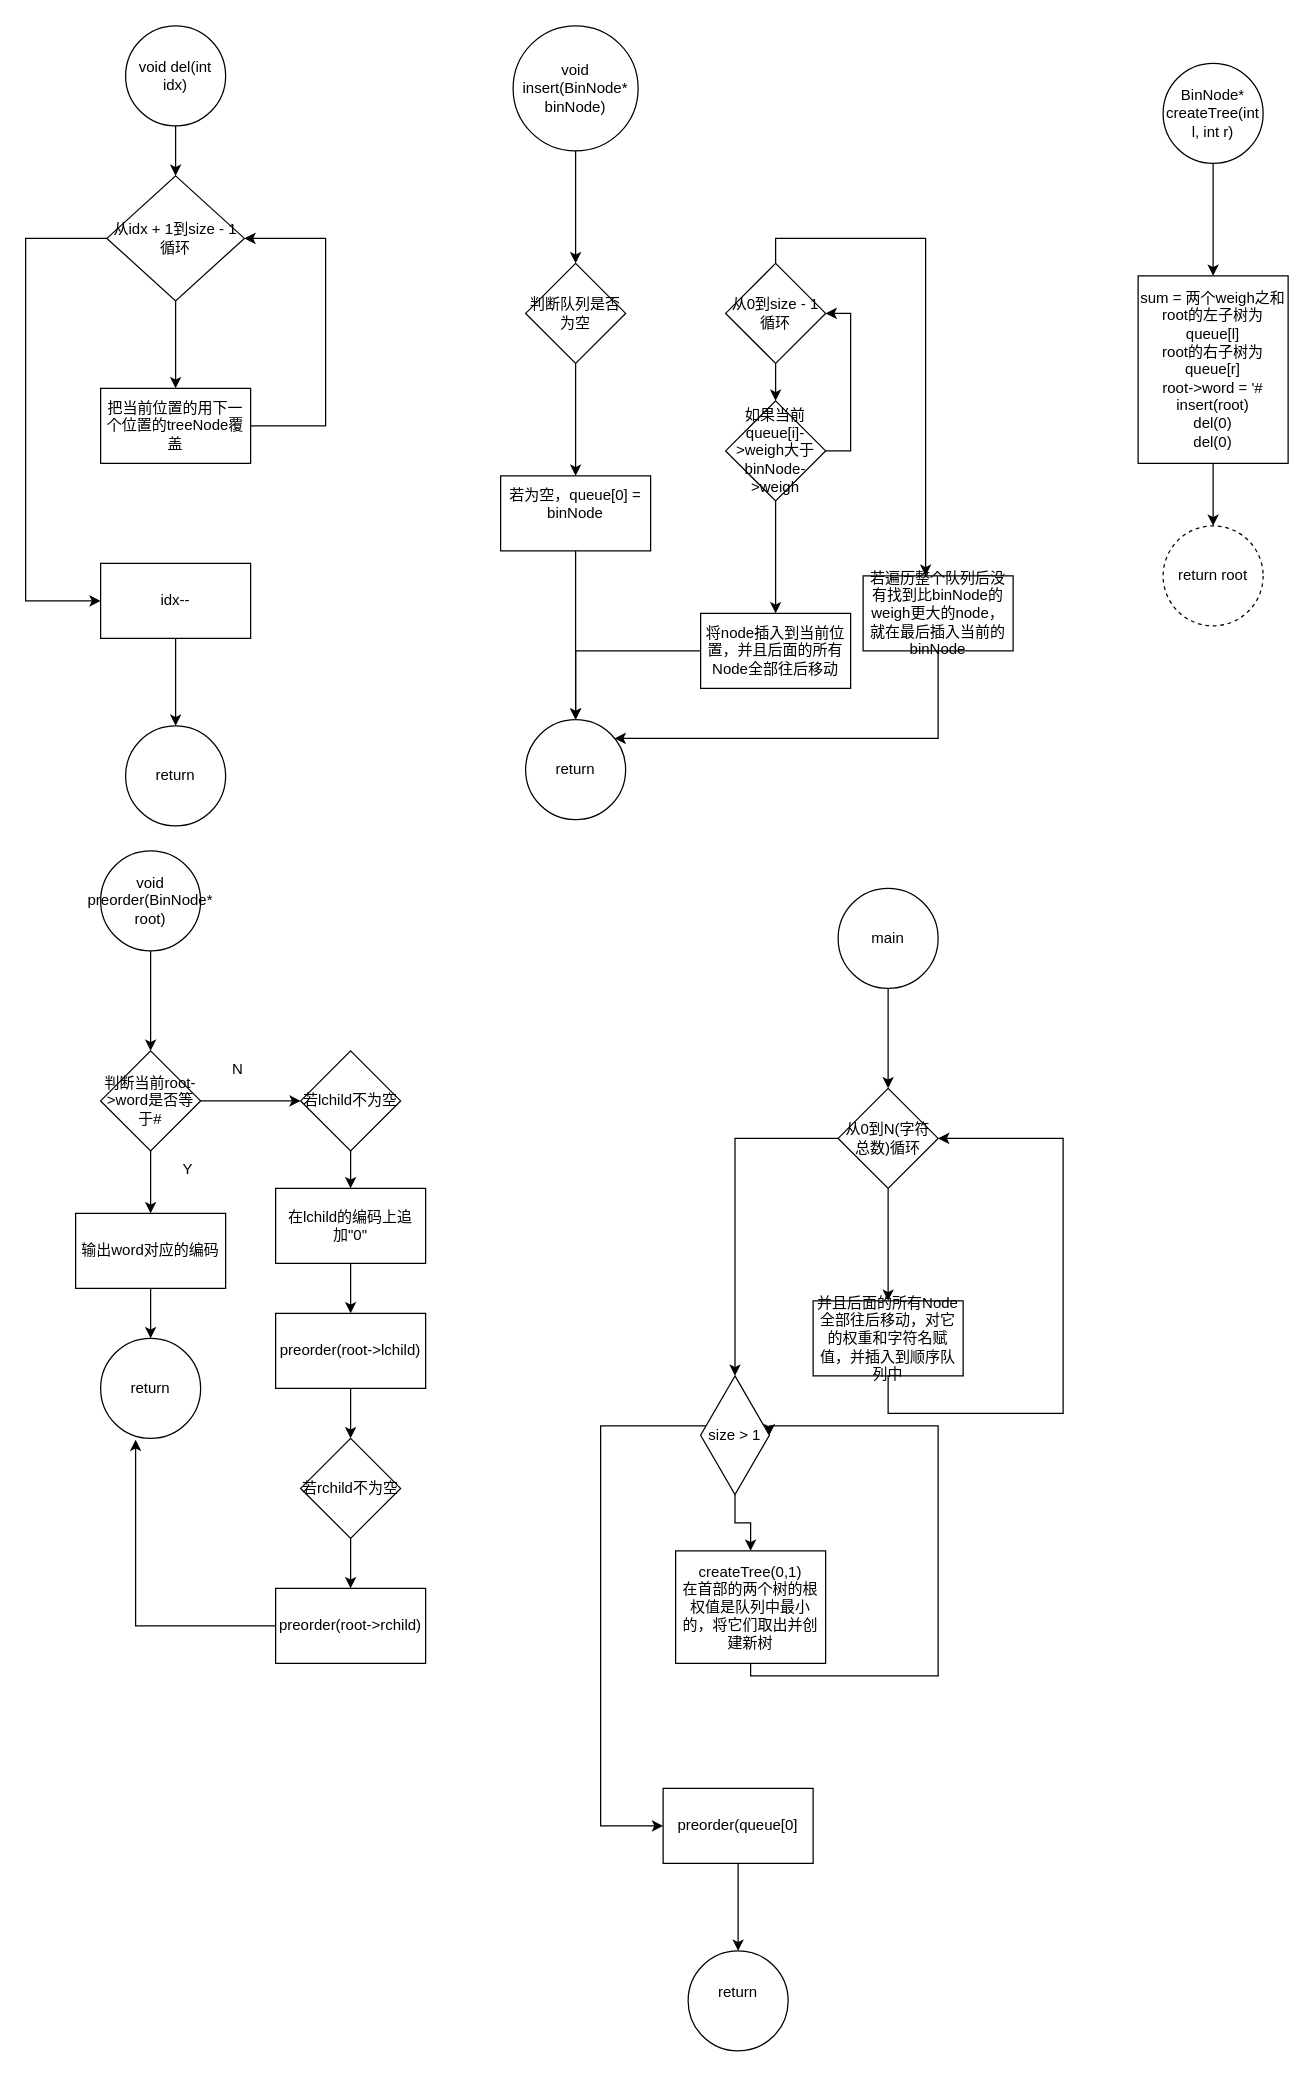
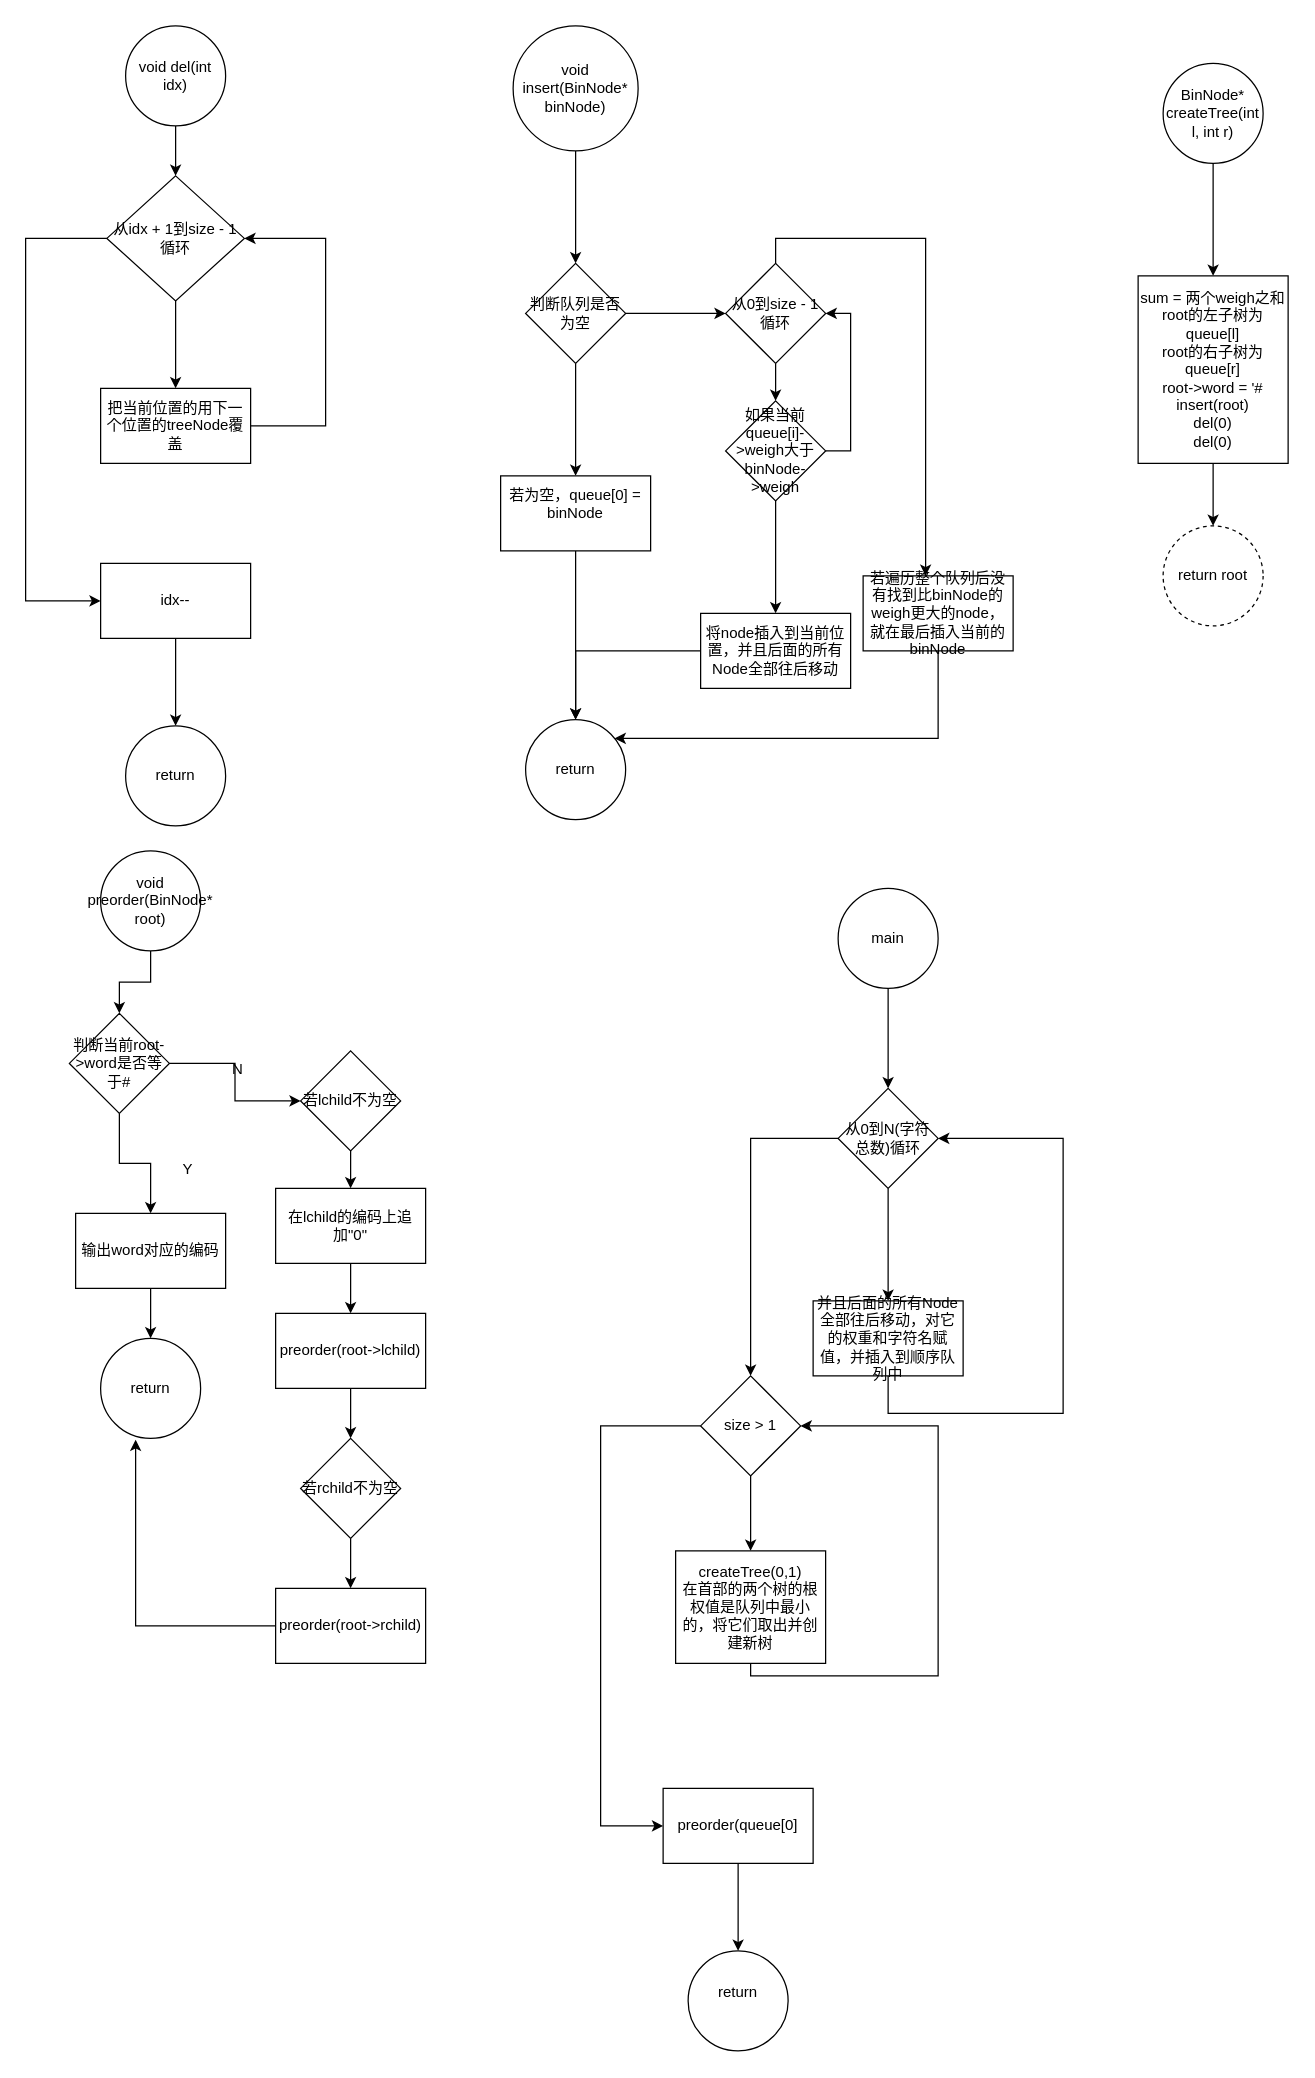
edge "判断队列是否为空" -> "从0到size - 1循环": added
node "判断当前root->word是否等于#": moved (151, 1101) -> (119, 1063)
node "size > 1": size 69x119 -> 100x100
